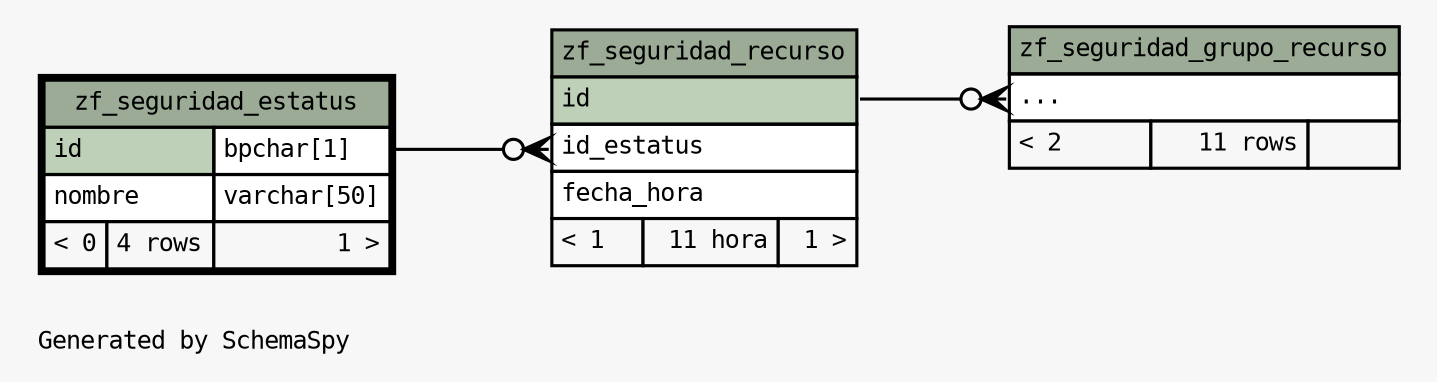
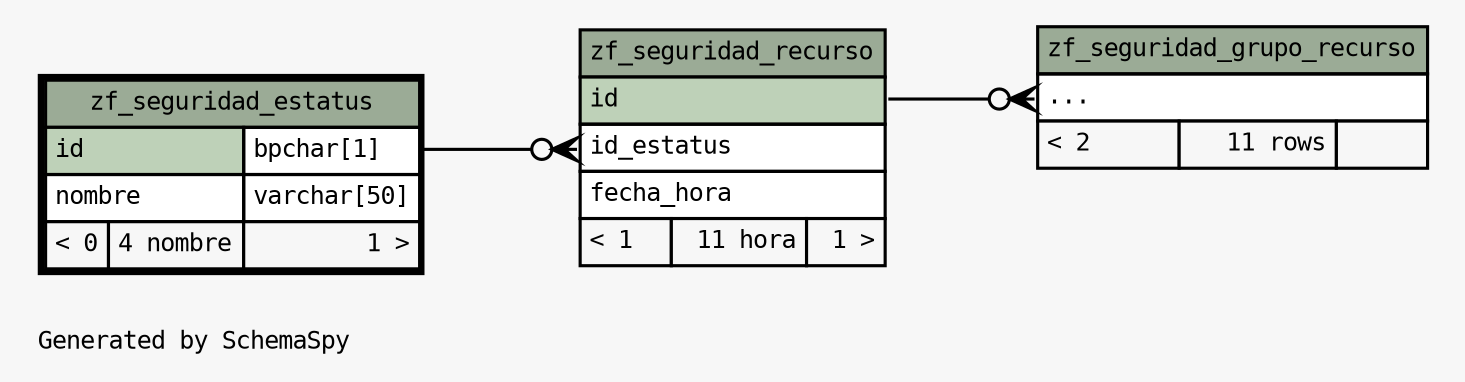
node "zf_seguridad_estatus": text "4 rows" -> "4 nombre"
